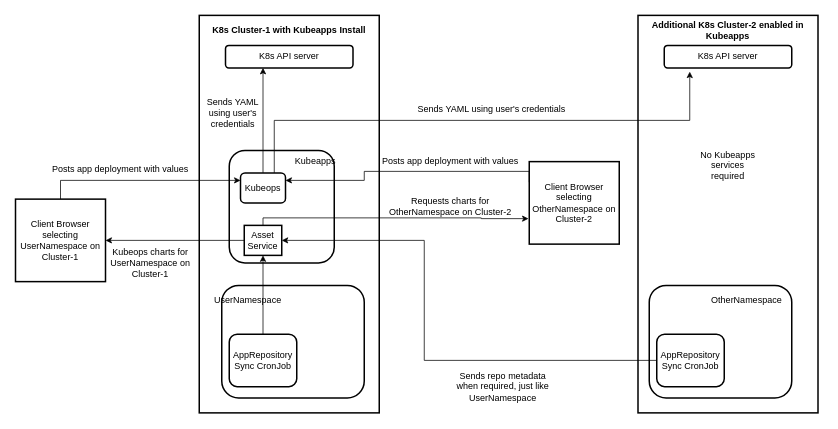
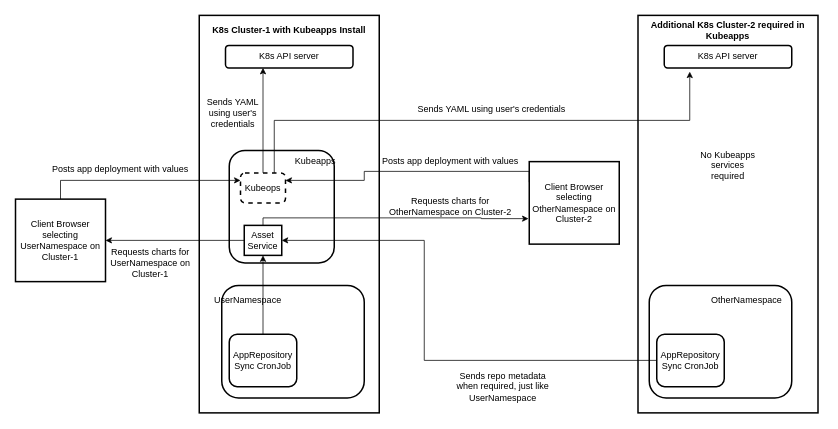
node "Additional K8s Cluster-2 enabled in Kubeapps": label "Additional K8s Cluster-2 enabled in Kubeapps" -> "Additional K8s Cluster-2 required in Kubeapps"
node "Kubeops": style solid -> dashed
node "Kubeops charts for UserNamespace on Cluster-1": label "Kubeops charts for UserNamespace on Cluster-1" -> "Requests charts for UserNamespace on Cluster-1"
